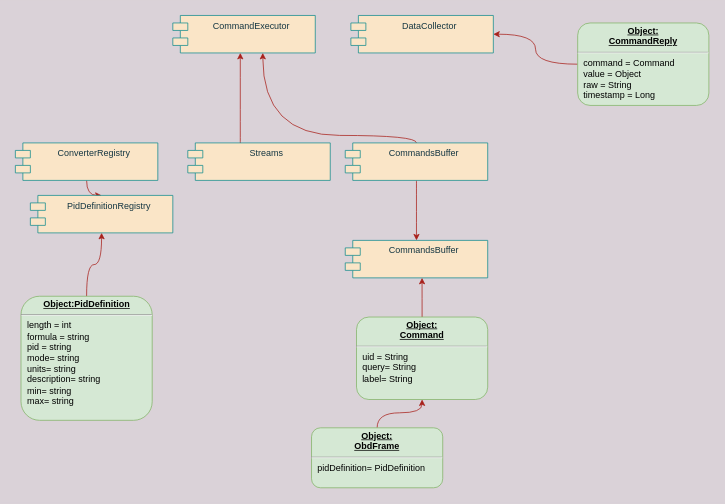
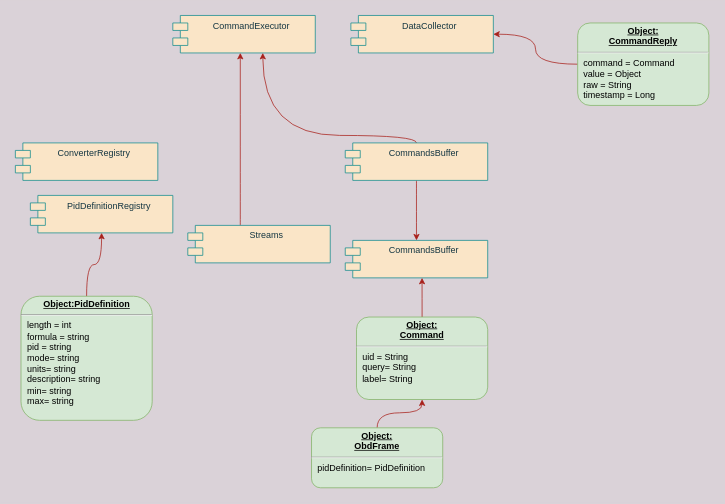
node "Streams": moved (259, 162) -> (259, 244)
edge "ConverterRegistry" -> "PidDefinitionRegistry": removed
